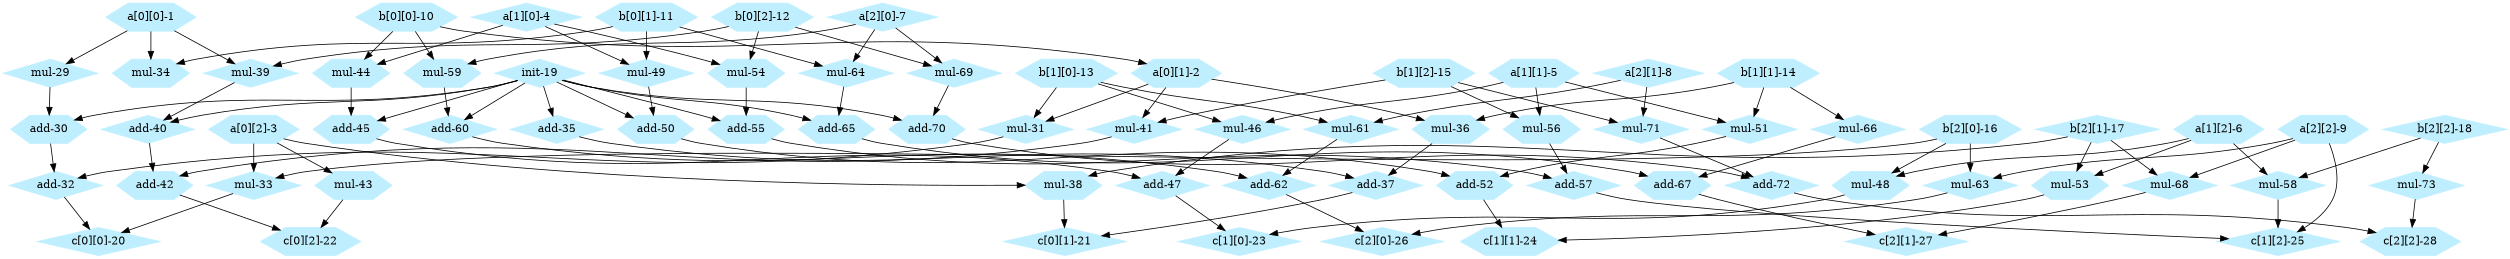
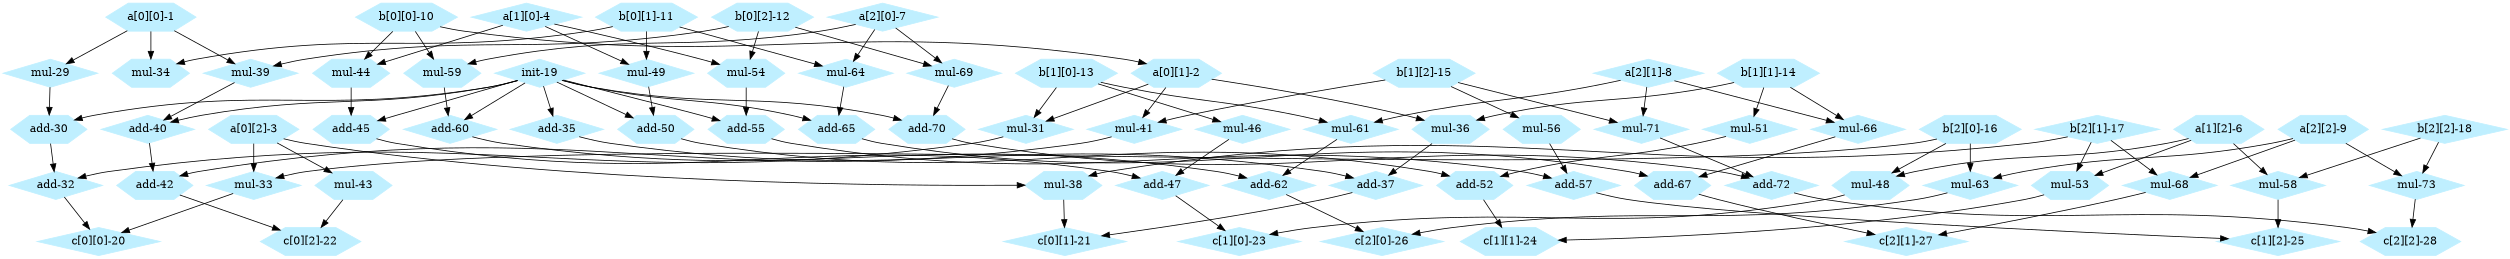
node "a[1][1]-5": removed
edge "a[2][1]-8" -> "mul-66": added
edge "a[2][2]-9" -> "c[1][2]-25": now "a[2][2]-9" -> "mul-73"
